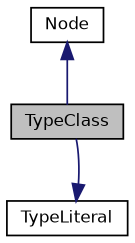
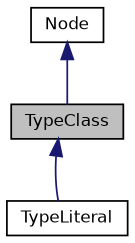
edge "TypeClass" -> "TypeLiteral": reversed
